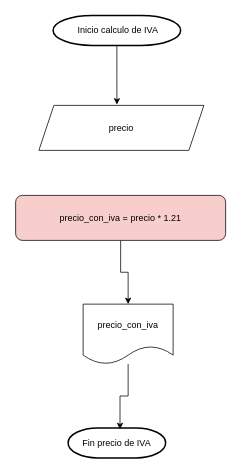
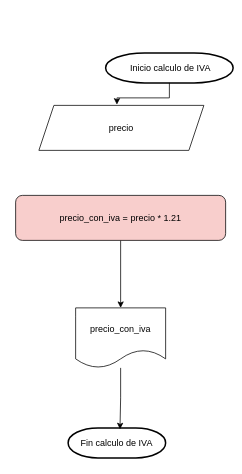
node "Inicio calculo de IVA": moved (117, 30) -> (169, 68)
node "precio_con_iva": moved (128, 334) -> (120, 338)
node "Fin precio de IVA": label "Fin precio de IVA" -> "Fin calculo de IVA"
